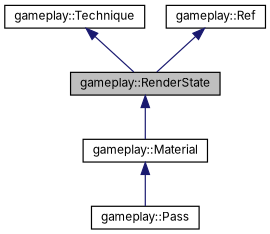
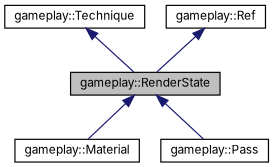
edge "gameplay::Pass" -> "gameplay::Material": now "gameplay::Pass" -> "gameplay::RenderState"
